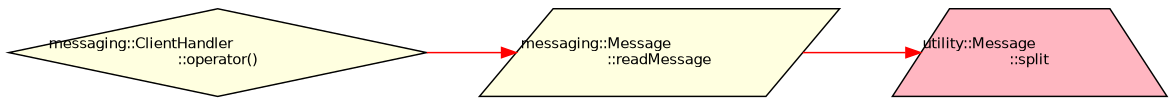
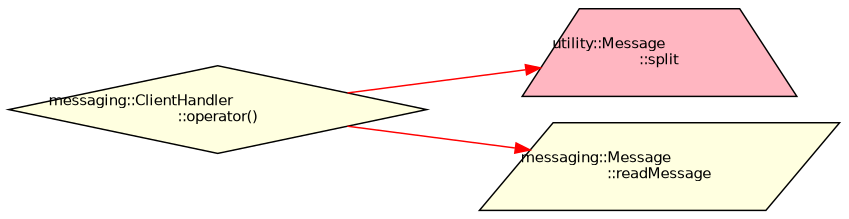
edge "messaging::Message ::readMessage" -> "utility::Message ::split": now "messaging::ClientHandler ::operator()" -> "utility::Message ::split"
